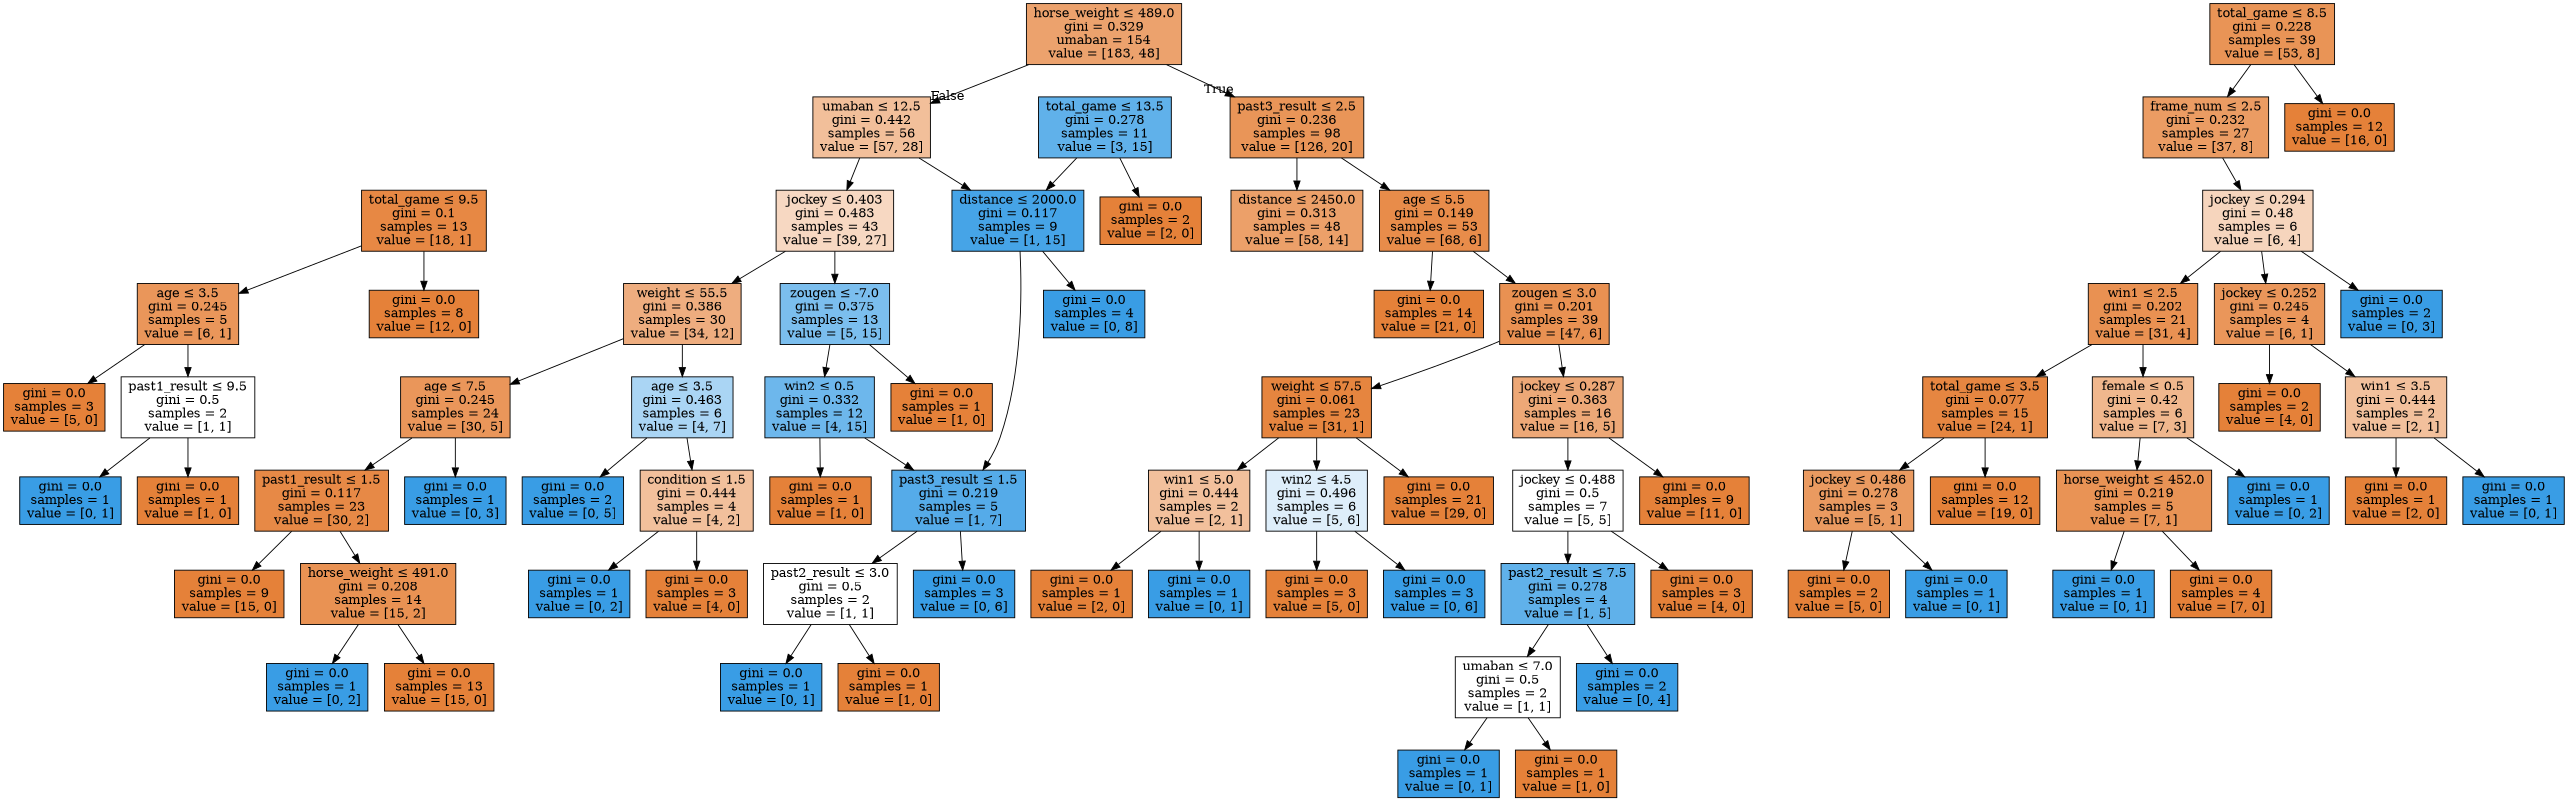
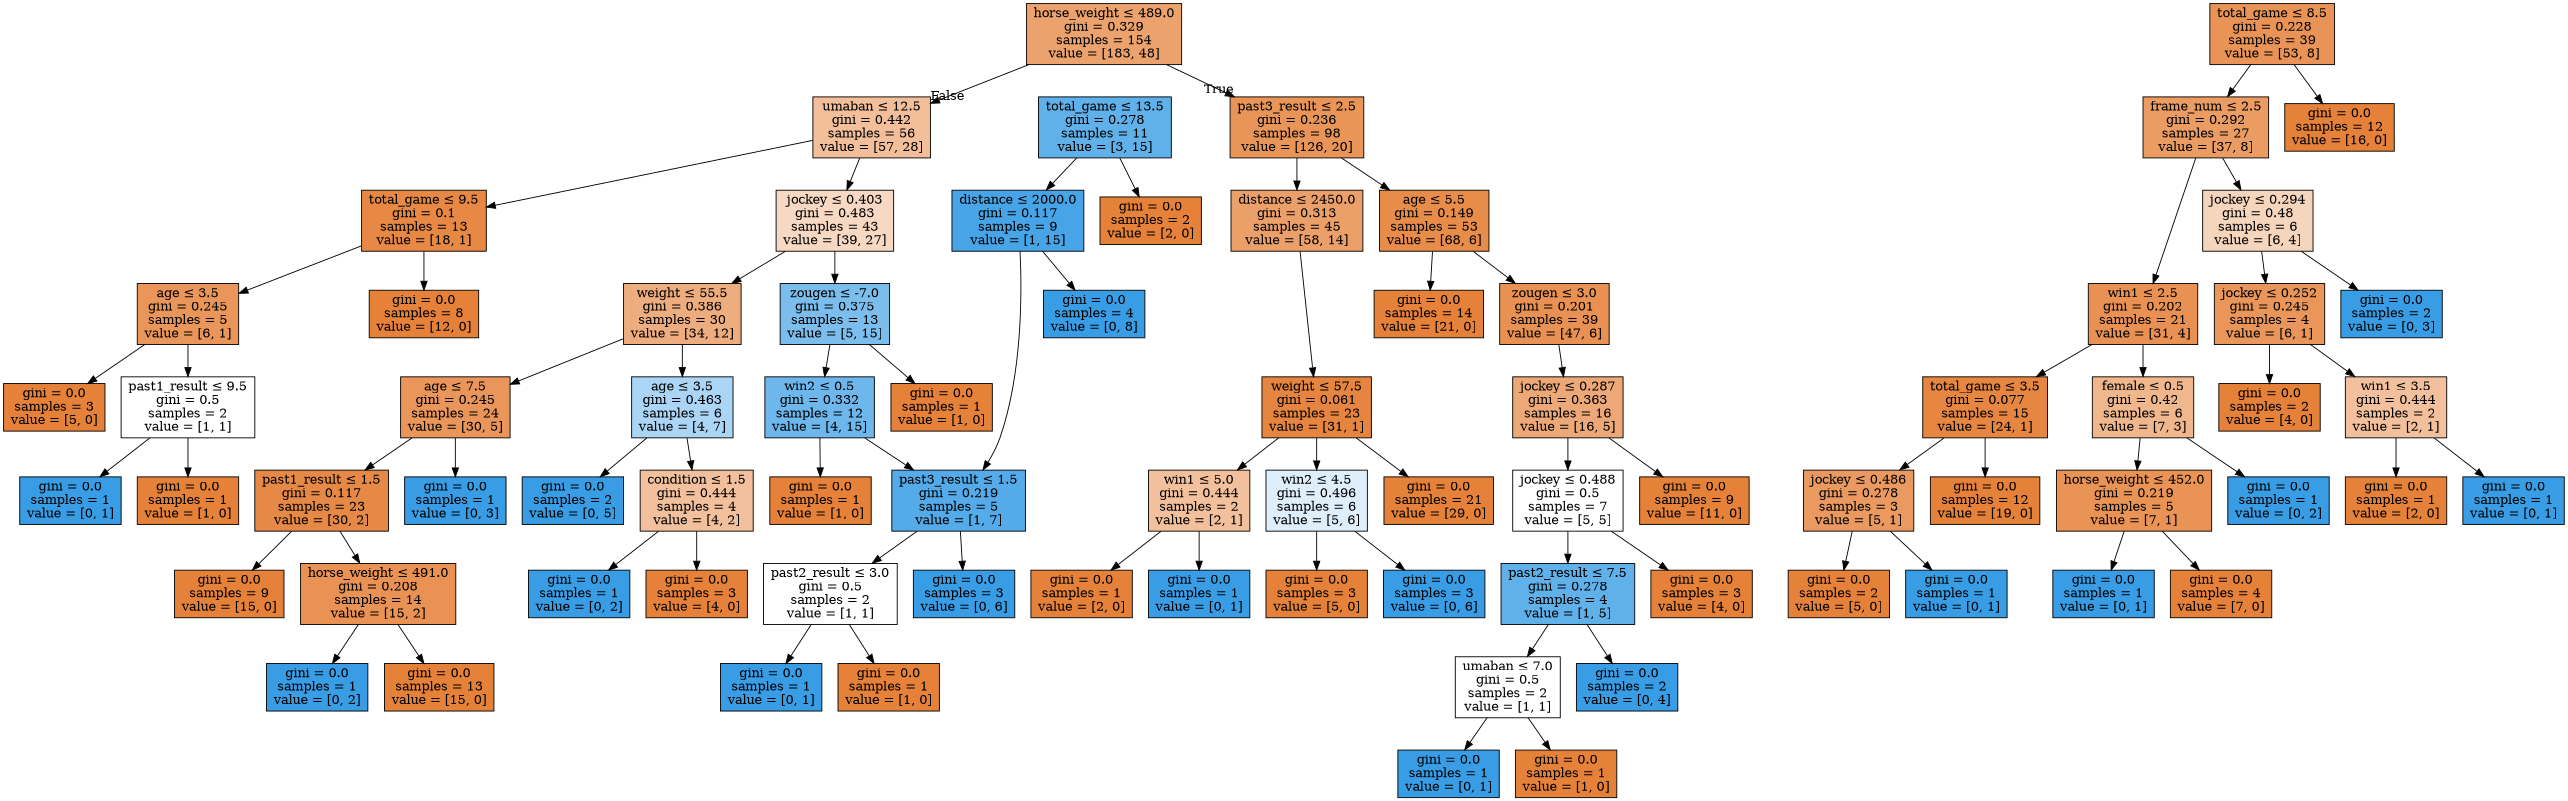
node "horse_weight ≤ 489.0": text "umaban = 154" -> "samples = 154"
node "frame_num ≤ 2.5": text "gini = 0.232" -> "gini = 0.292"
edge "umaban ≤ 12.5" -> "distance ≤ 2000.0": now "umaban ≤ 12.5" -> "total_game ≤ 9.5"
node "distance ≤ 2450.0": text "samples = 48" -> "samples = 45"
edge "jockey ≤ 0.294" -> "win1 ≤ 2.5": now "frame_num ≤ 2.5" -> "win1 ≤ 2.5"
edge "zougen ≤ 3.0" -> "weight ≤ 57.5": now "distance ≤ 2450.0" -> "weight ≤ 57.5"
